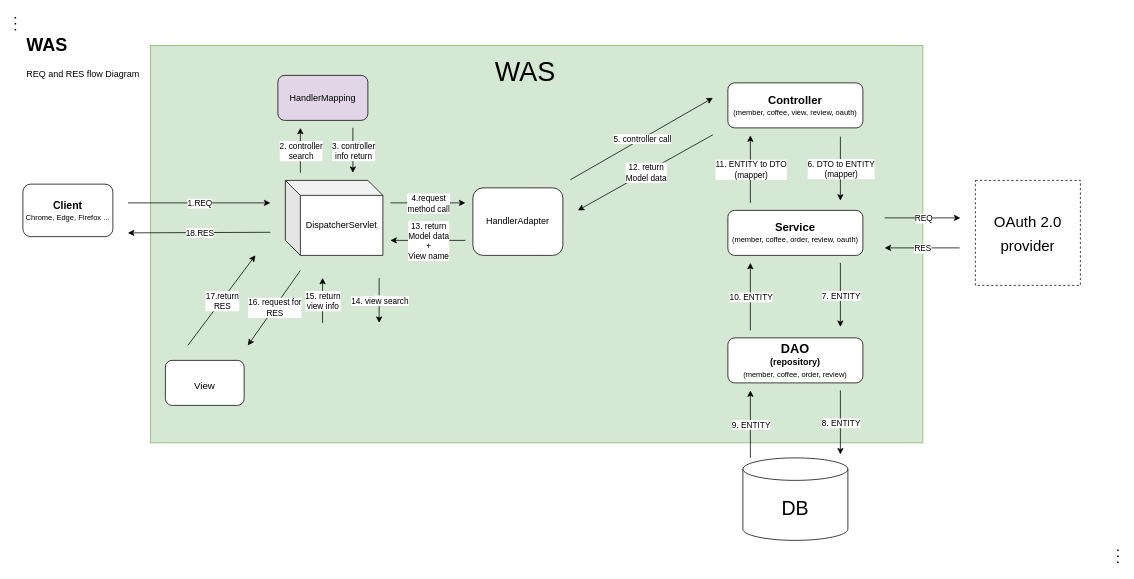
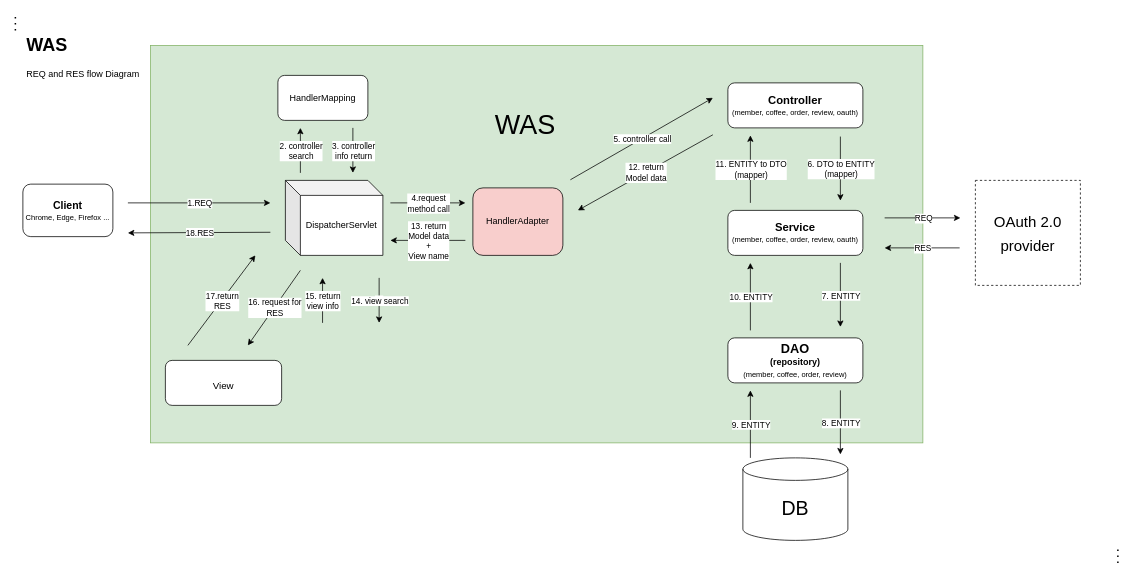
node "WAS": moved (525, 72) -> (525, 124)
node "HandlerMapping": fillcolor #e1d5e7 -> #ffffff
node "Controller (member, coffee, view, review, oauth)": label "Controller (member, coffee, view, review, oauth)" -> "Controller (member, coffee, order, review, oauth)"
node "HandlerAdapter": fillcolor #ffffff -> #f8cecc
node "View": size 79x45 -> 116x45
